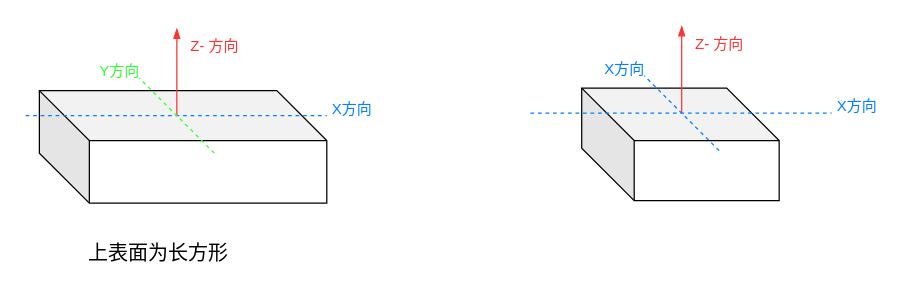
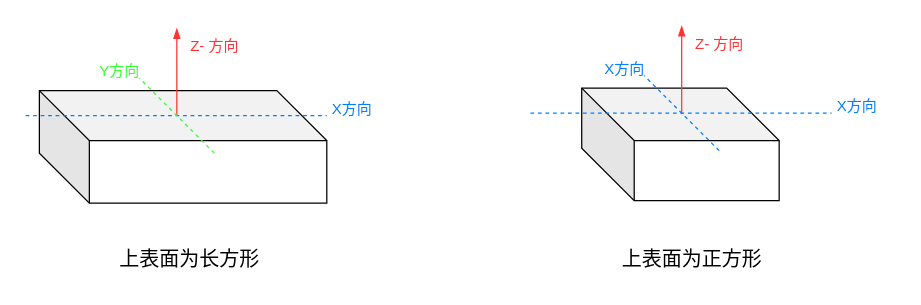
node "上表面为长方形": moved (158, 253) -> (189, 259)
node "上表面为正方形": added
